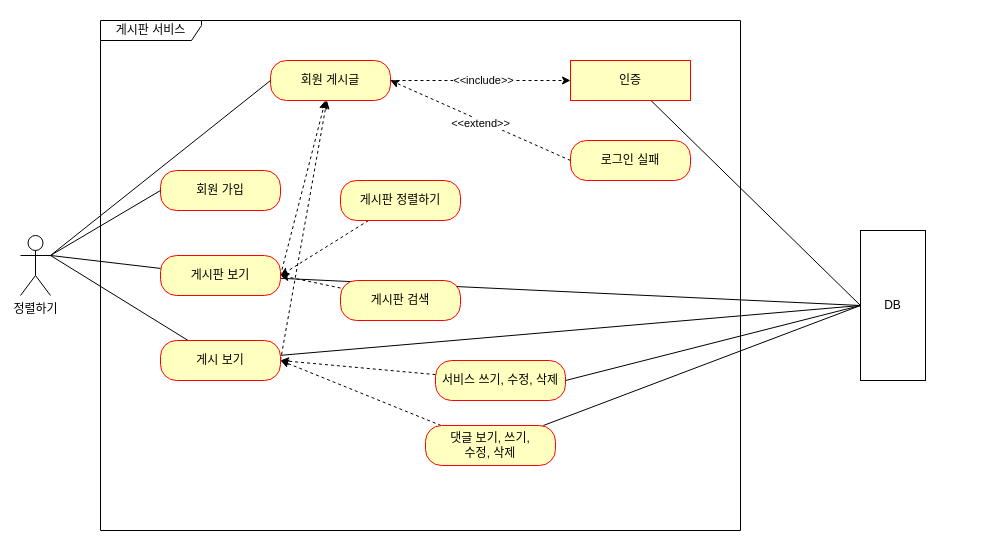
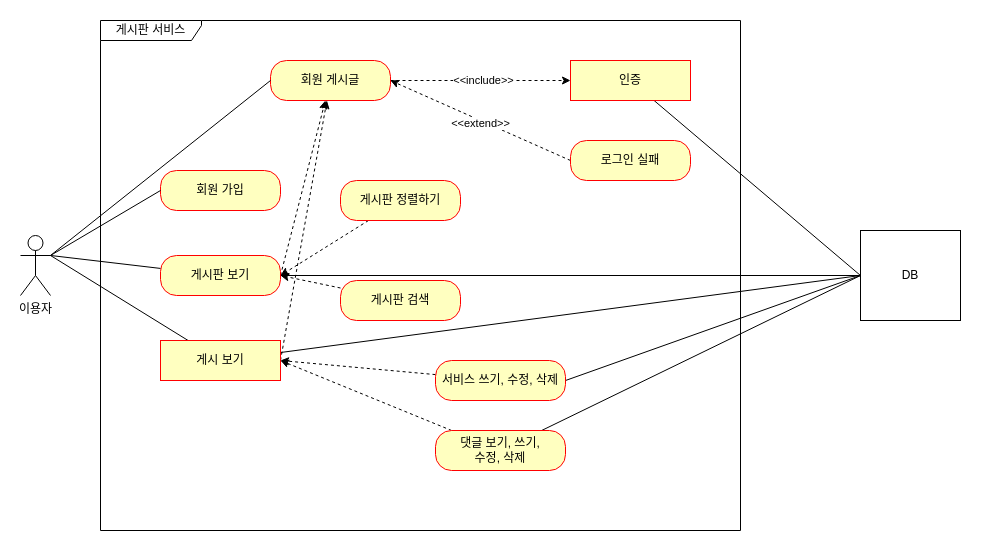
node "DB": size 65x150 -> 100x90
node "정렬하기": label "정렬하기" -> "이용자"
node "게시 보기": shape rounded rectangle -> rectangle
node "댓글 보기, 쓰기, 수정, 삭제": moved (491, 446) -> (501, 451)
